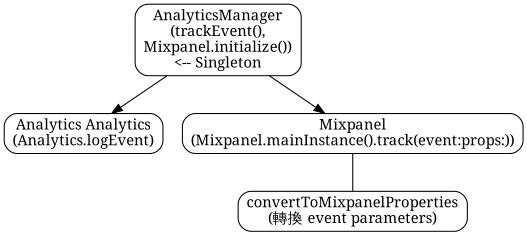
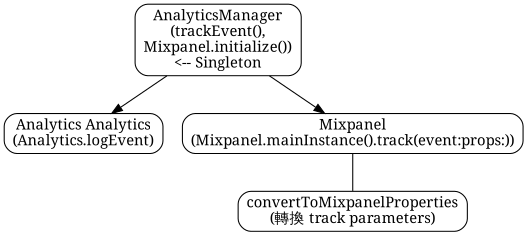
node "convertToMixpanelProperties (轉換 event parameters)": label "convertToMixpanelProperties (轉換 event parameters)" -> "convertToMixpanelProperties (轉換 track parameters)"
